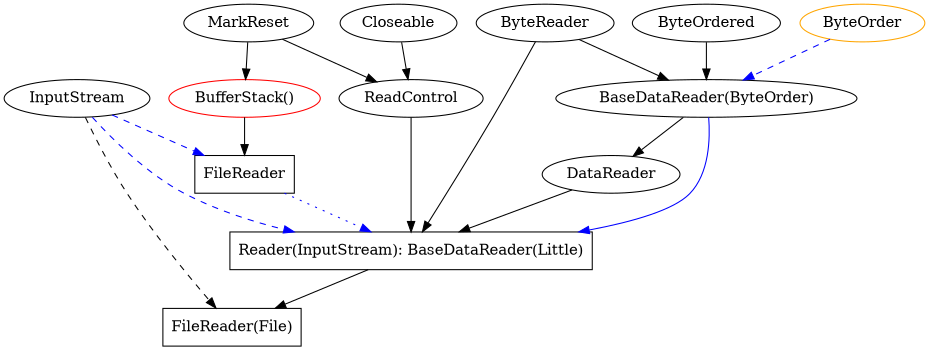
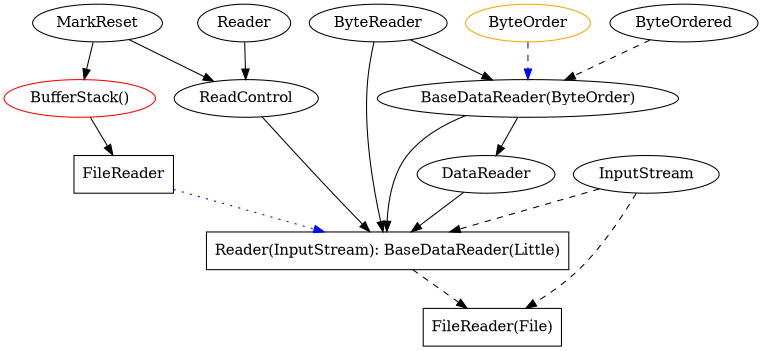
node "Closeable": label "Closeable" -> "Reader"
edge "ByteOrdered" -> "BaseDataReader(ByteOrder)": style solid -> dashed
edge "InputStream" -> "FileReader": removed
edge "InputStream" -> "Reader(InputStream): BaseDataReader(Little)": color blue -> black
edge "BaseDataReader(ByteOrder)" -> "Reader(InputStream): BaseDataReader(Little)": color blue -> black
edge "Reader(InputStream): BaseDataReader(Little)" -> "FileReader(File)": style solid -> dashed
